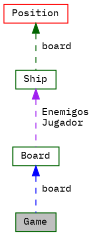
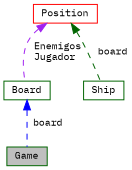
edge "Board" -> "Ship": now "Board" -> "Position"
